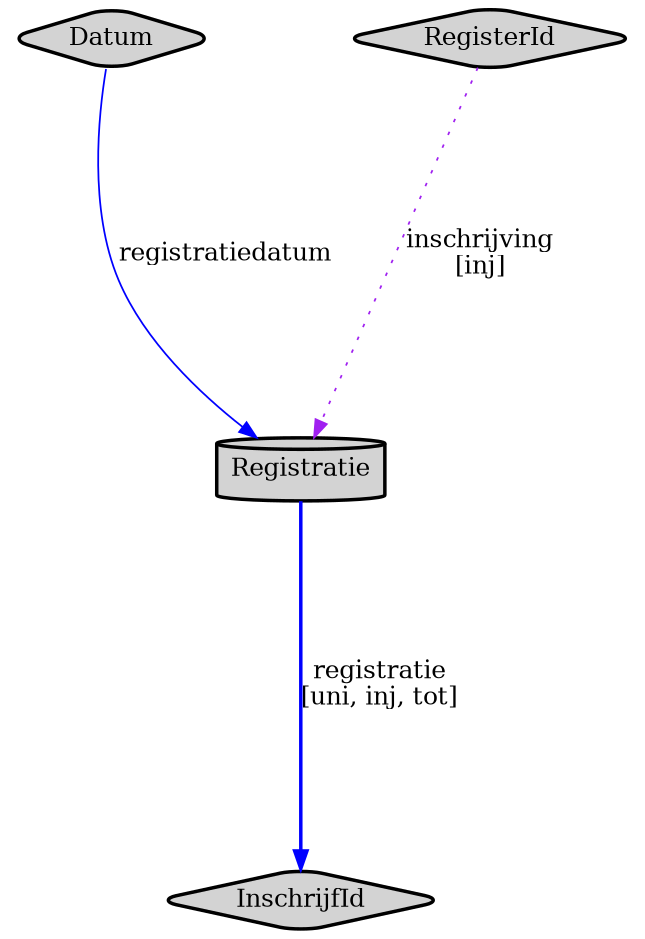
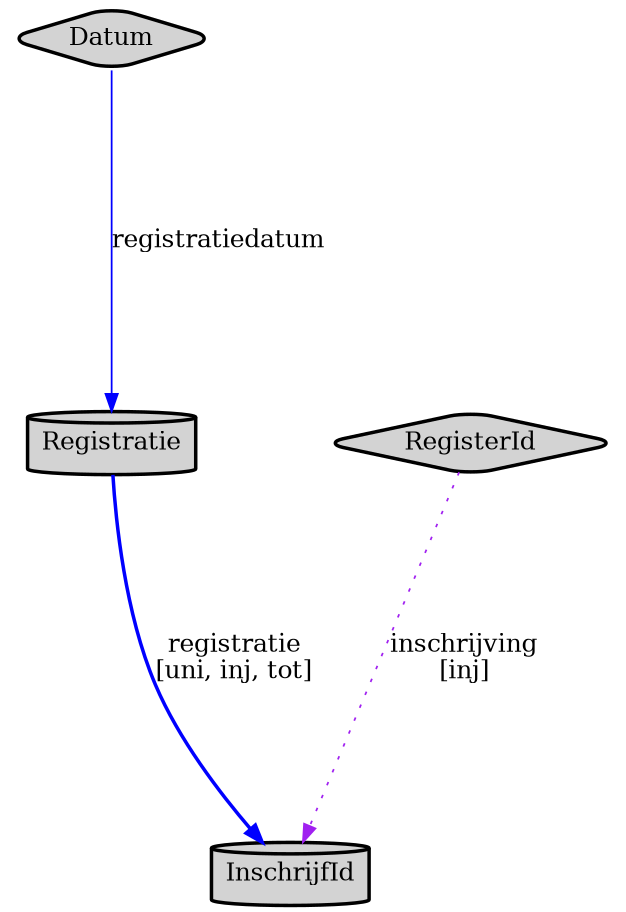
edge "RegisterId" -> "Registratie": now "RegisterId" -> "InschrijfId"
node "InschrijfId": shape diamond -> cylinder
